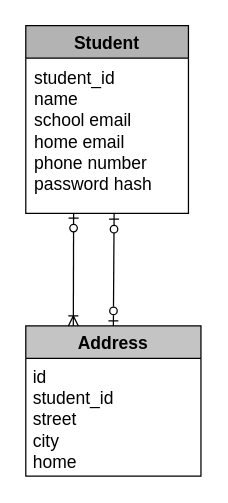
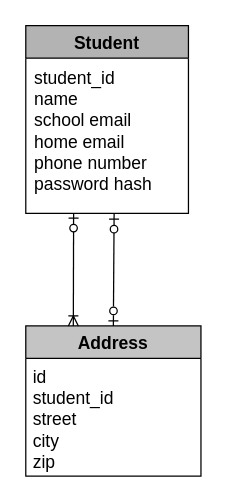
node "id student_id street city home": label "id student_id street city home" -> "id student_id street city zip"
